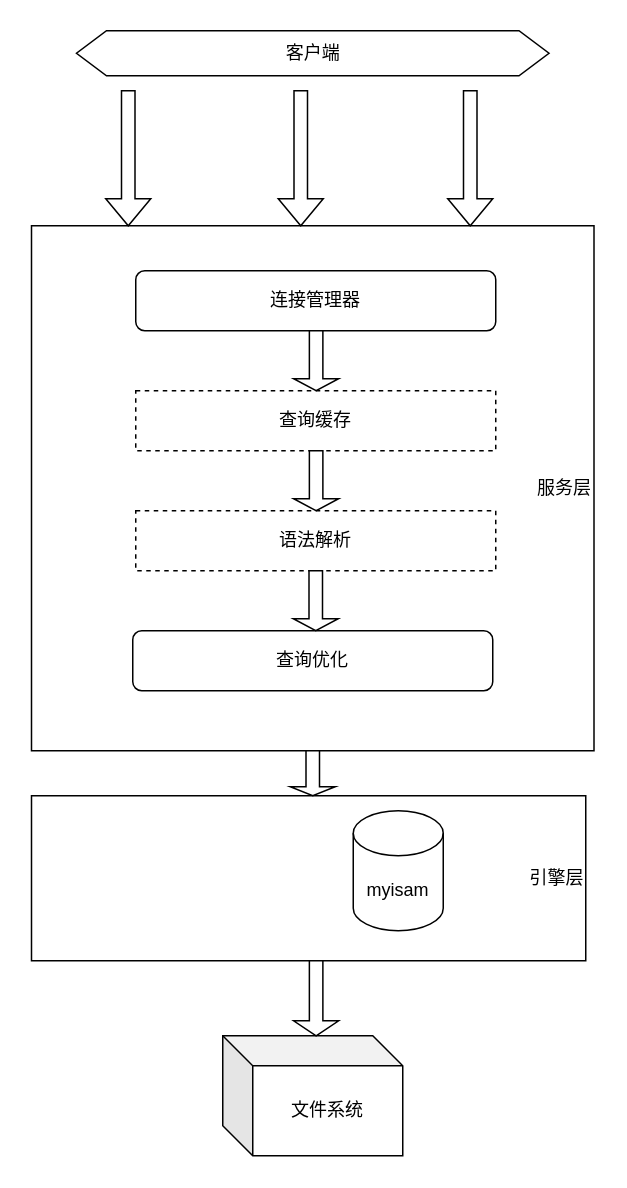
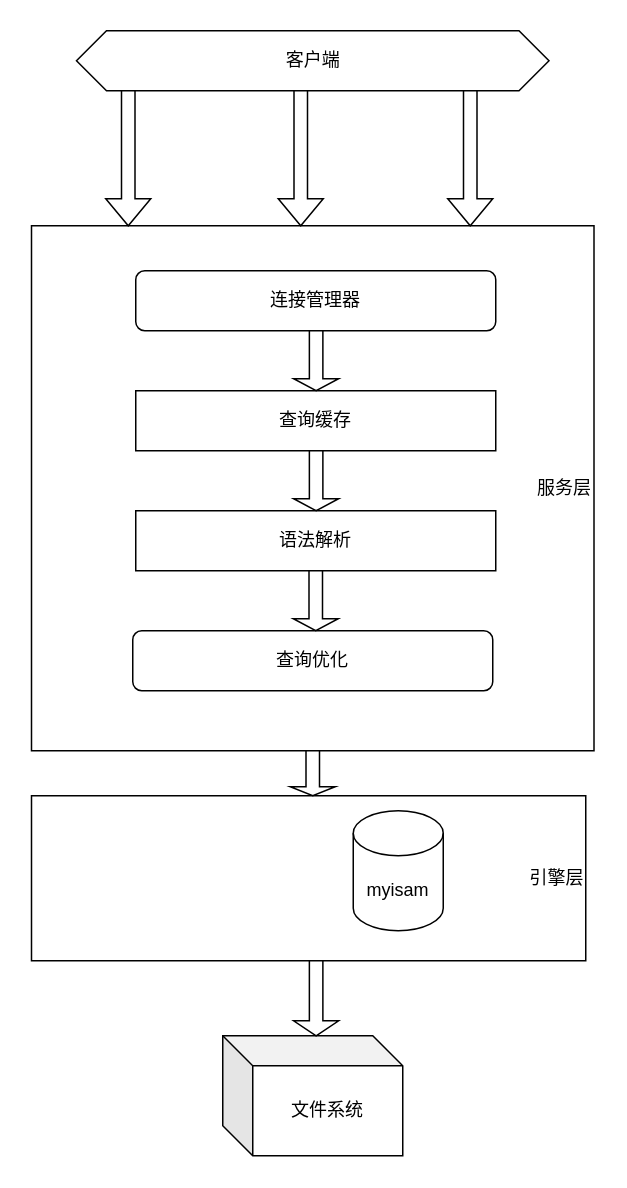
node "客户端": size 473x45 -> 473x60
node "查询缓存": style dashed -> solid
node "语法解析": style dashed -> solid
